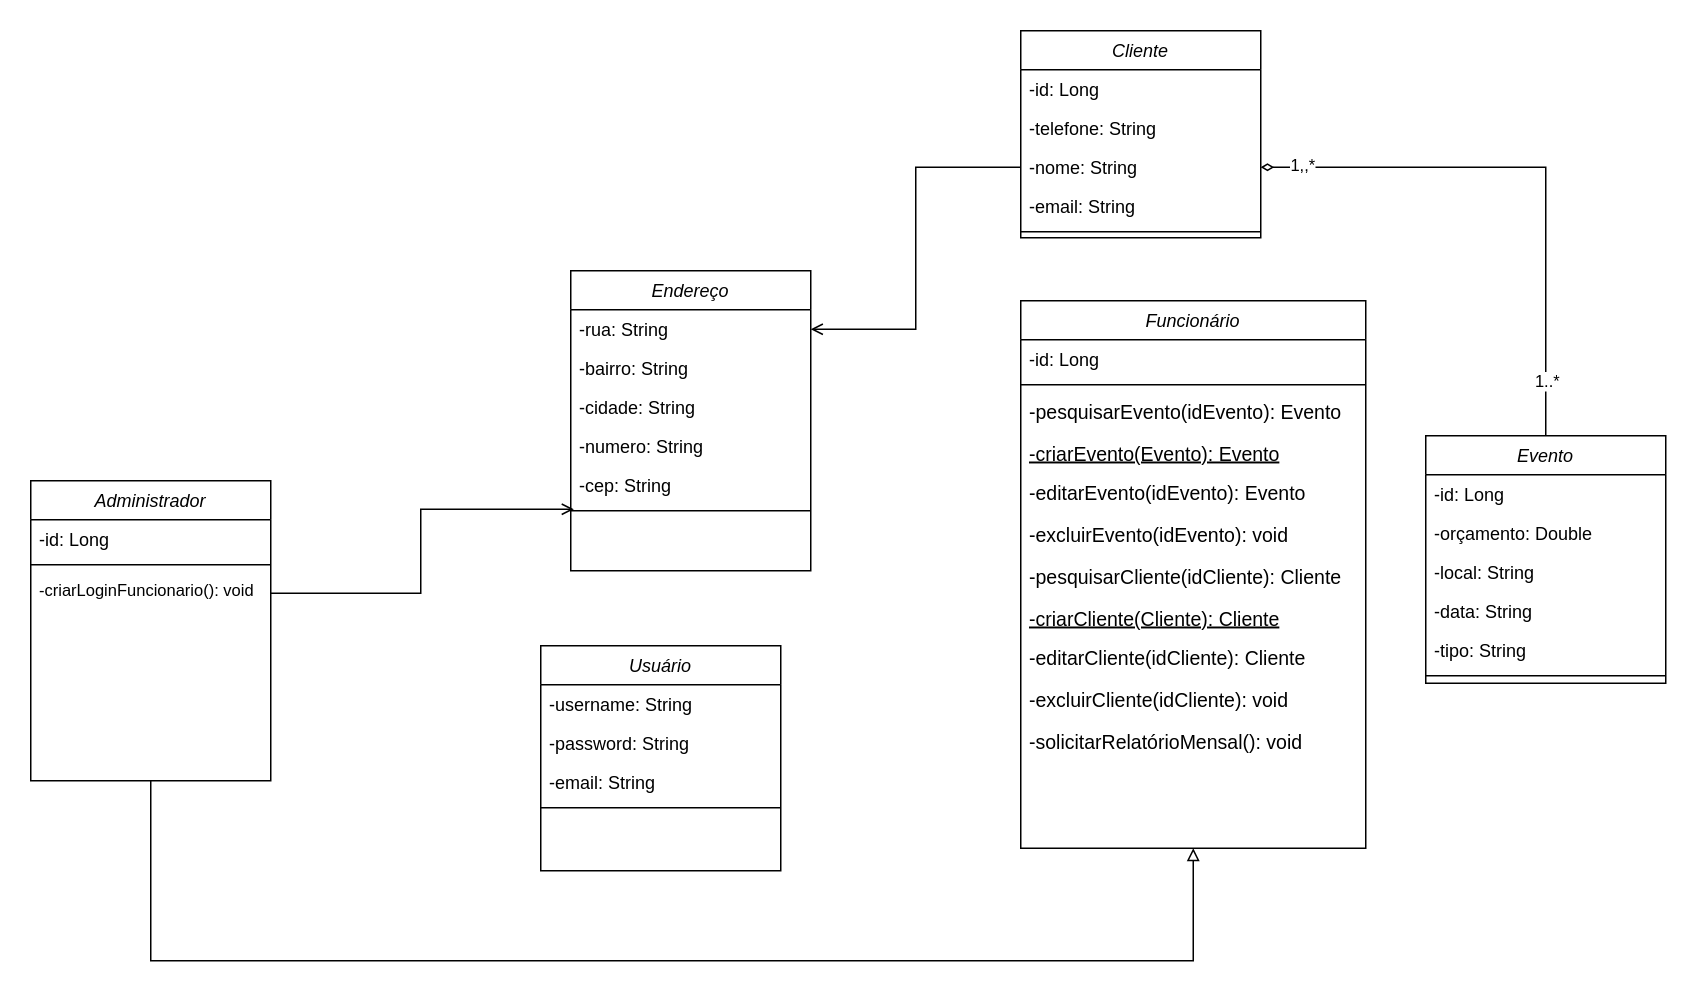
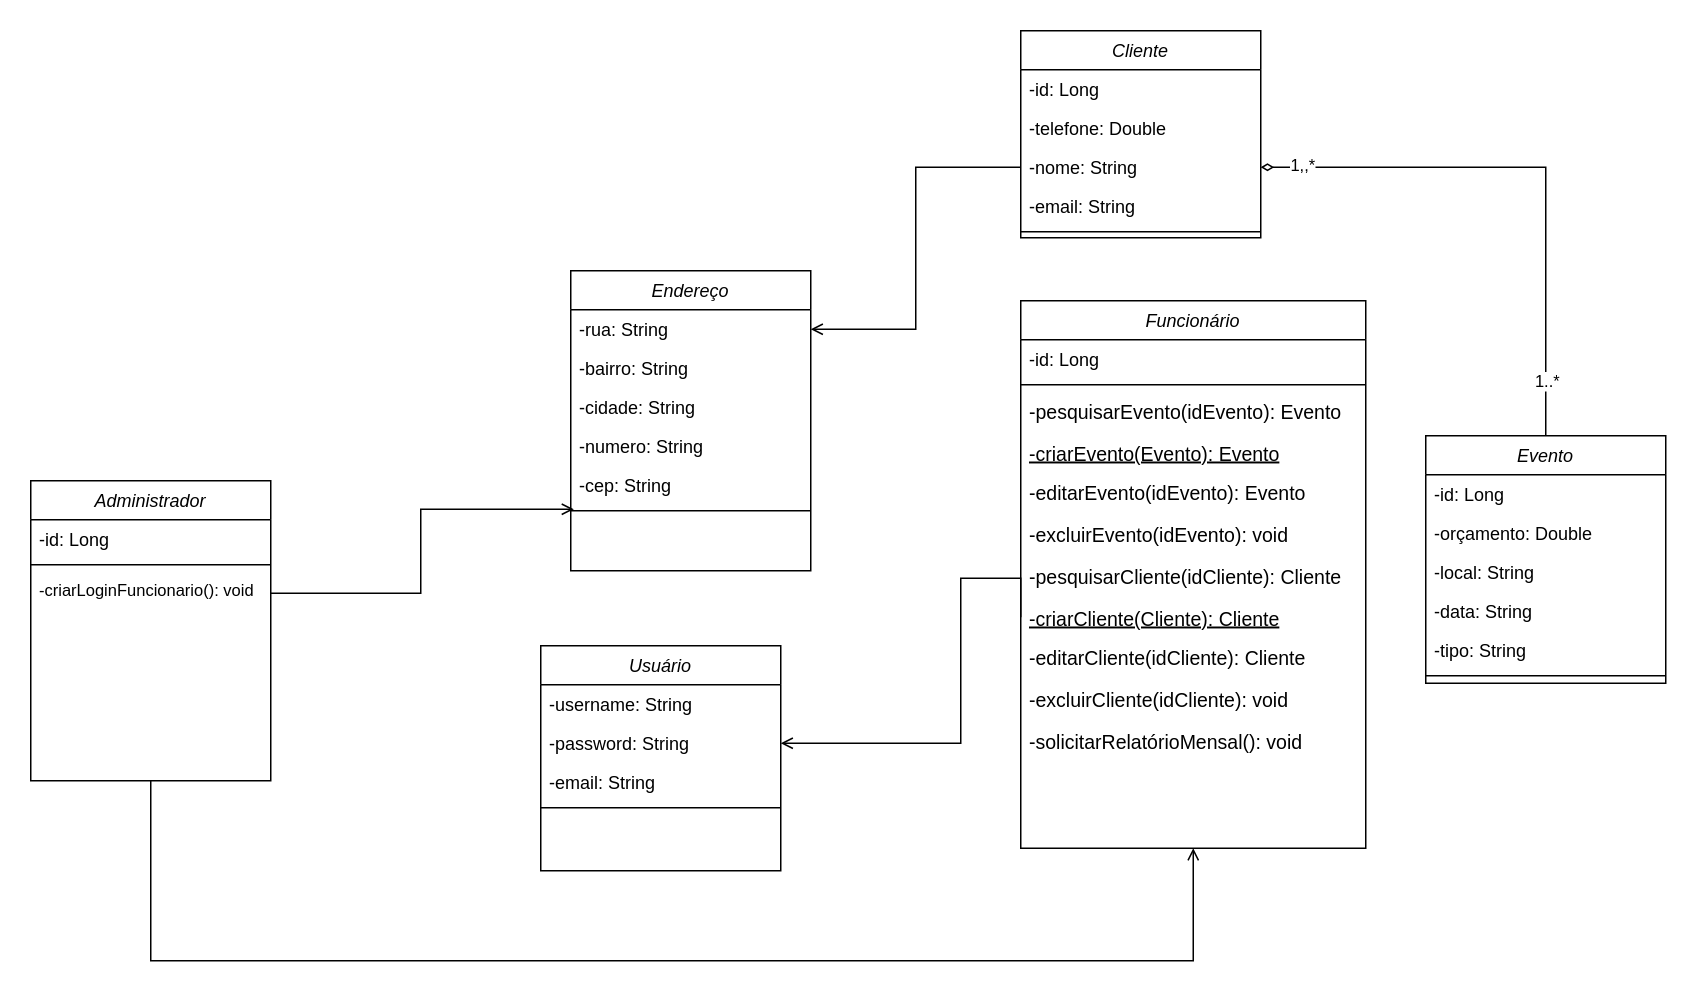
node "-telefone: String": label "-telefone: String" -> "-telefone: Double"
edge "-criarCliente(Cliente): Cliente" -> "-password: String": added
edge "Administrador" -> "Funcionário": arrowhead block -> open
